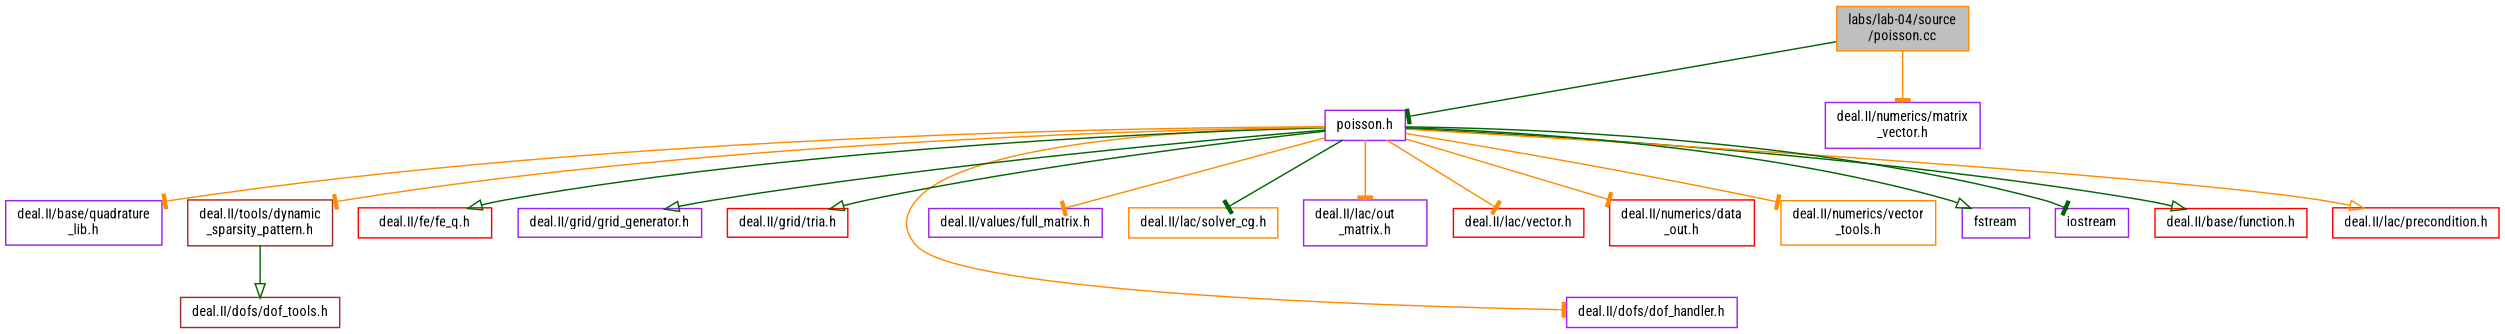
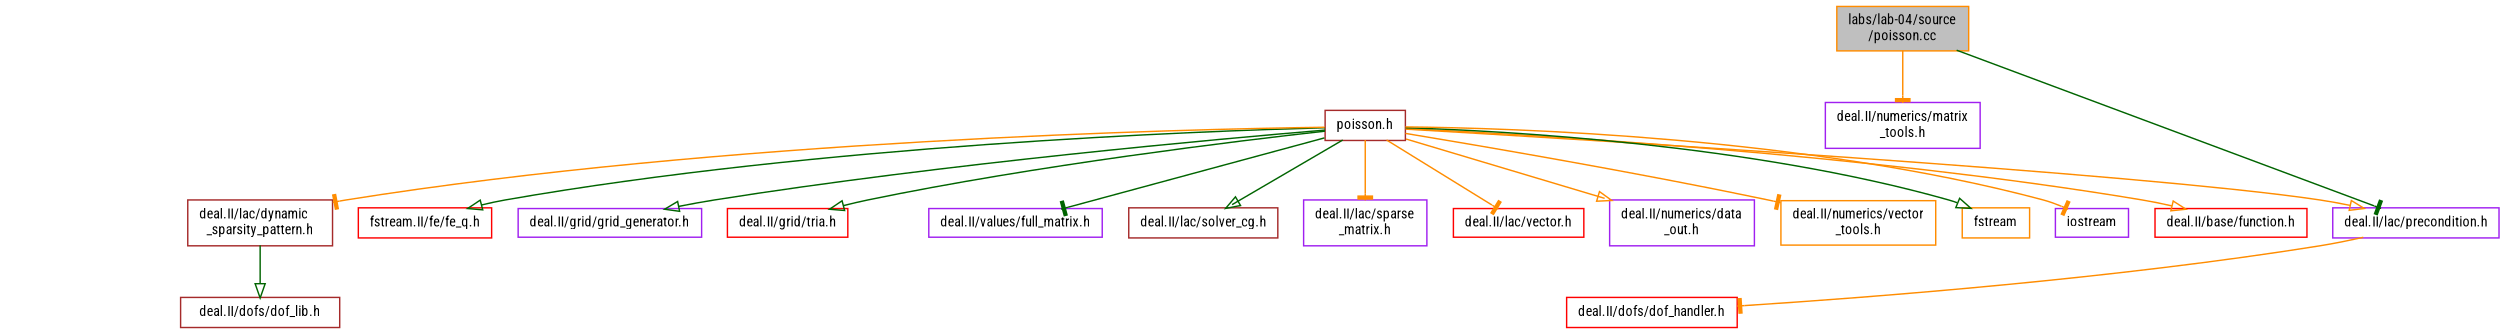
edge "labs/lab-04/source /poisson.cc" -> "poisson.h": now "labs/lab-04/source /poisson.cc" -> "deal.II/lac/precondition.h"
node "poisson.h": color purple -> brown
node "deal.II/numerics/matrix _vector.h": label "deal.II/numerics/matrix _vector.h" -> "deal.II/numerics/matrix _tools.h"
edge "poisson.h" -> "iostream": color darkgreen -> darkorange
edge "poisson.h" -> "deal.II/base/function.h": color darkgreen -> darkorange
edge "poisson.h" -> "deal.II/numerics/data _out.h": arrowhead tee -> onormal
edge "poisson.h" -> "deal.II/lac/solver_cg.h": arrowhead tee -> onormal
edge "poisson.h" -> "deal.II/values/full_matrix.h": color darkorange -> darkgreen
node "deal.II/base/quadrature _lib.h": removed
node "deal.II/tools/dynamic _sparsity_pattern.h": label "deal.II/tools/dynamic _sparsity_pattern.h" -> "deal.II/lac/dynamic _sparsity_pattern.h"
node "deal.II/fe/fe_q.h": label "deal.II/fe/fe_q.h" -> "fstream.II/fe/fe_q.h"
node "deal.II/lac/solver_cg.h": color darkorange -> brown
node "deal.II/lac/out _matrix.h": label "deal.II/lac/out _matrix.h" -> "deal.II/lac/sparse _matrix.h"
node "deal.II/numerics/data _out.h": color red -> purple
node "fstream": color purple -> darkorange
node "deal.II/lac/precondition.h": color red -> purple
edge "poisson.h" -> "deal.II/dofs/dof_handler.h": now "deal.II/lac/precondition.h" -> "deal.II/dofs/dof_handler.h"
node "deal.II/dofs/dof_tools.h": label "deal.II/dofs/dof_tools.h" -> "deal.II/dofs/dof_lib.h"
node "deal.II/dofs/dof_handler.h": color purple -> red
